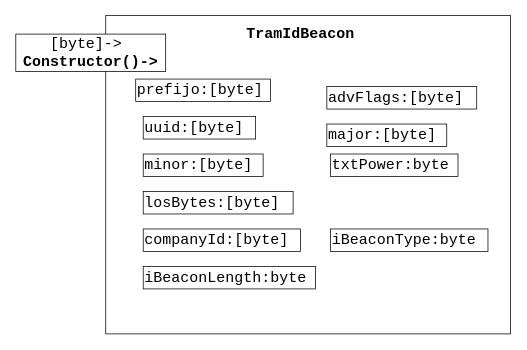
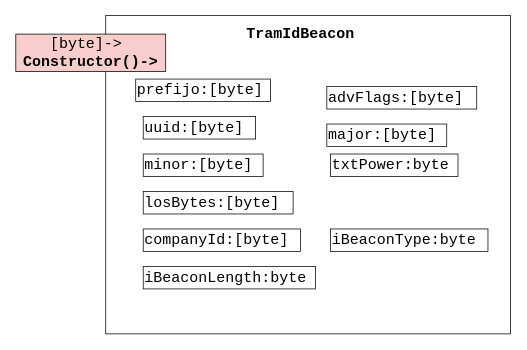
node "[byte]-> Constructor()->": fillcolor #ffffff -> #f8cecc
